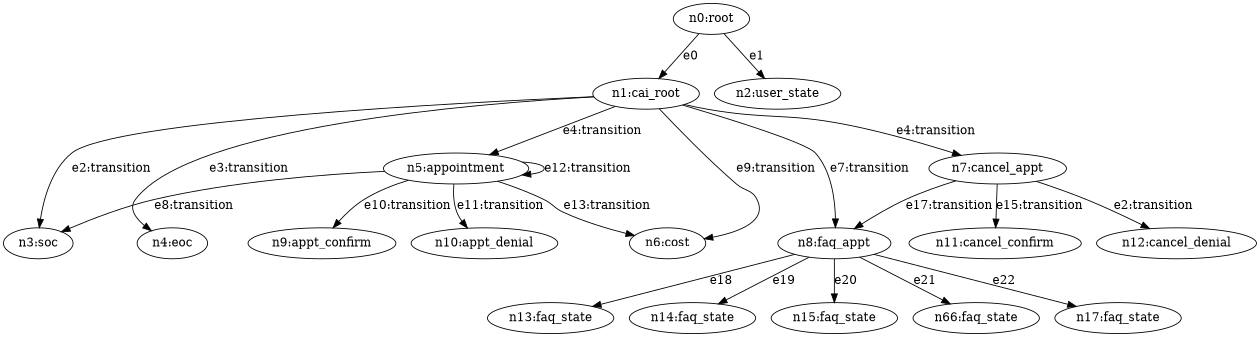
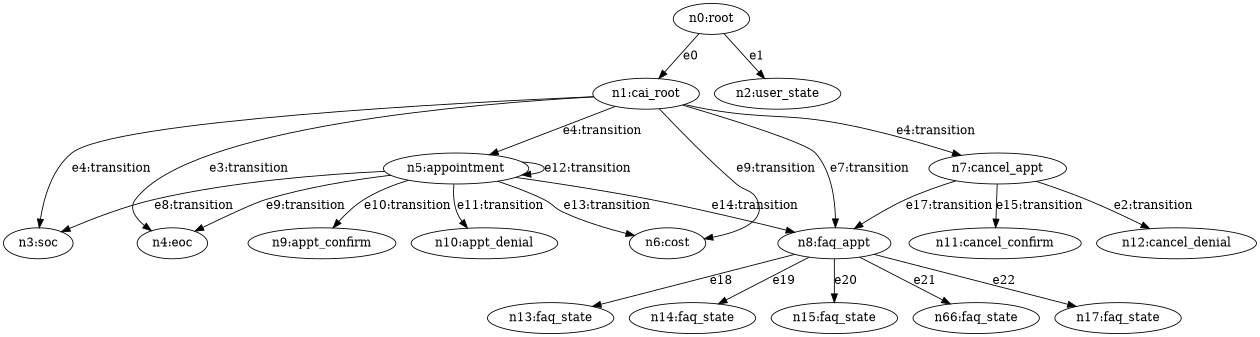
edge "n1:cai_root" -> "n3:soc": label "e2:transition" -> "e4:transition"
edge "n5:appointment" -> "n4:eoc": added, label "e9:transition"
edge "n5:appointment" -> "n8:faq_appt": added, label "e14:transition"
